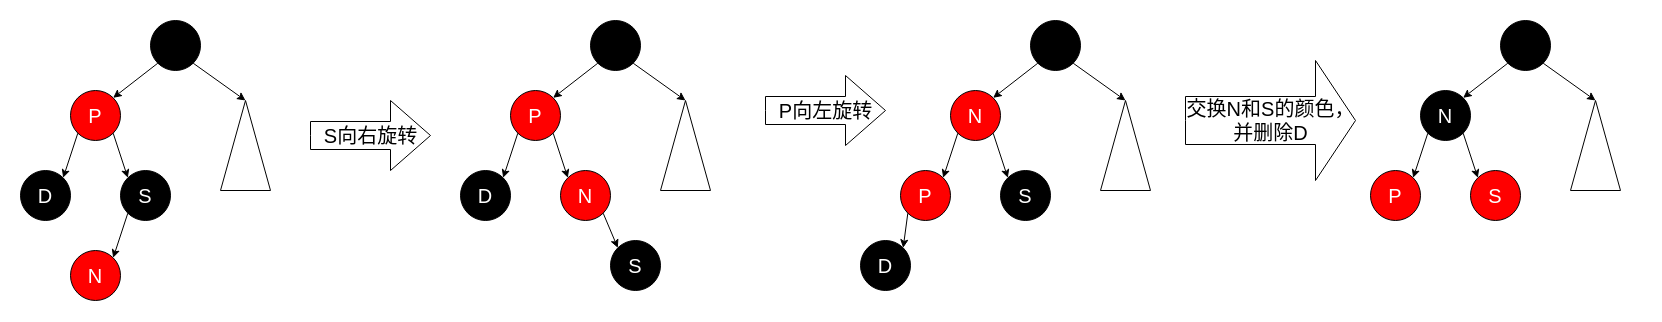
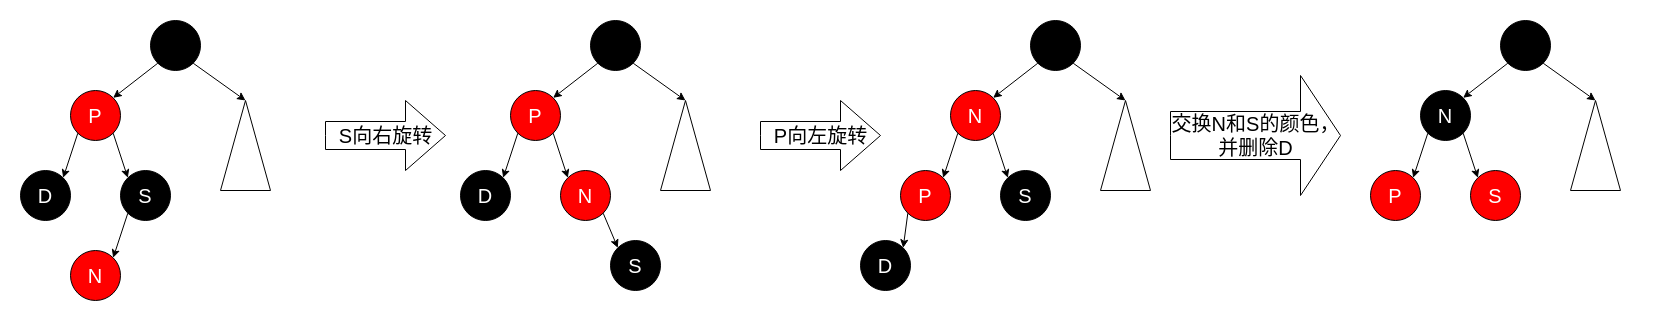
node "P向左旋转": moved (826, 111) -> (821, 136)
node "交换N和S的颜色， 并删除D": moved (1271, 121) -> (1256, 136)
node "S向右旋转": moved (371, 136) -> (386, 136)
